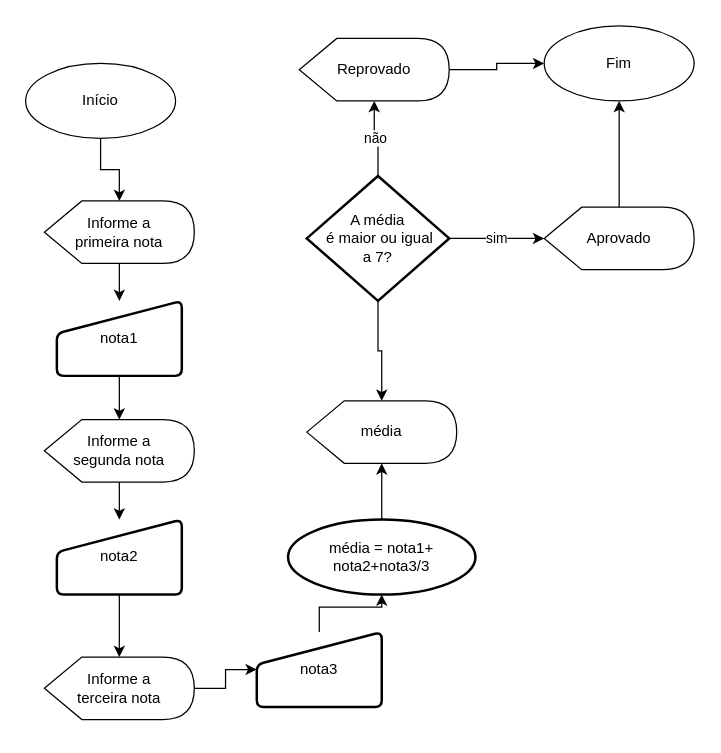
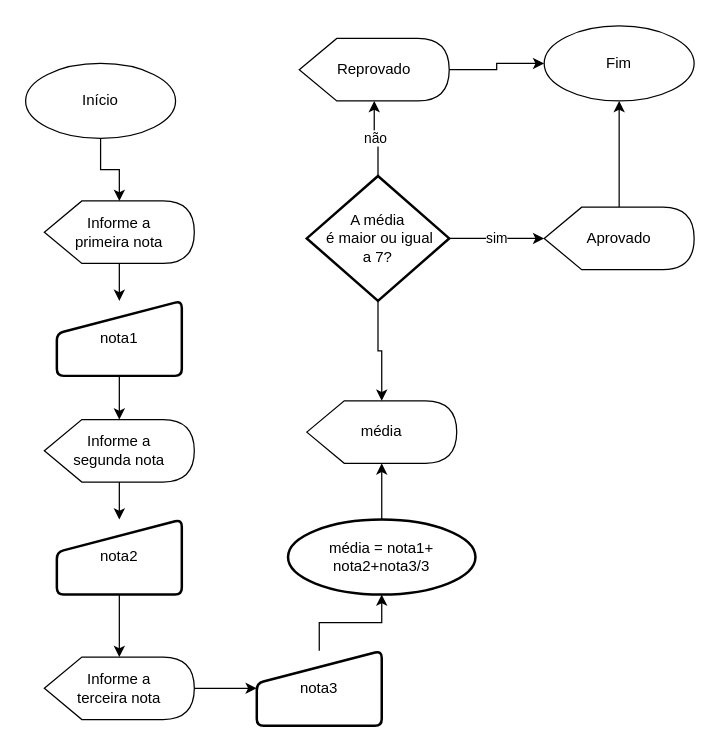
node "nota3": moved (319, 669) -> (319, 688)
